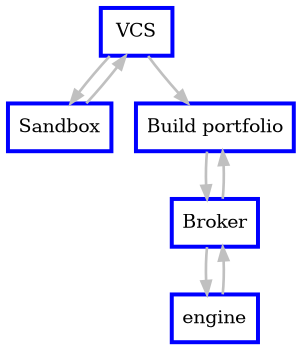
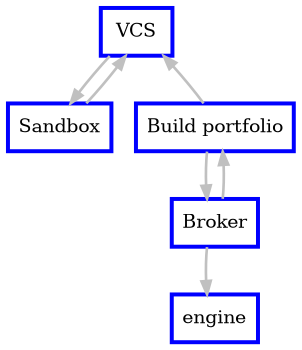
edge "VCS" -> "Build portfolio": reversed
edge "engine" -> "Broker": removed
